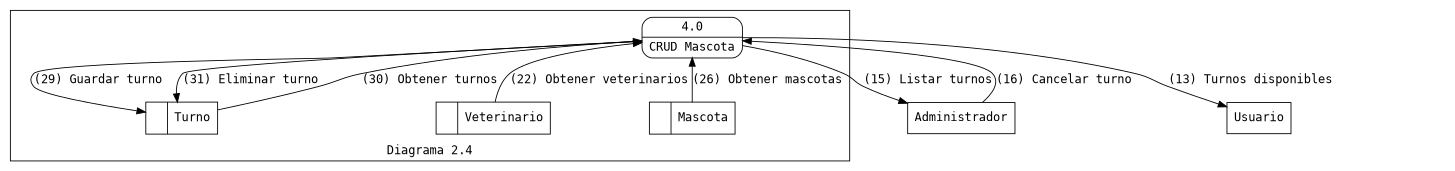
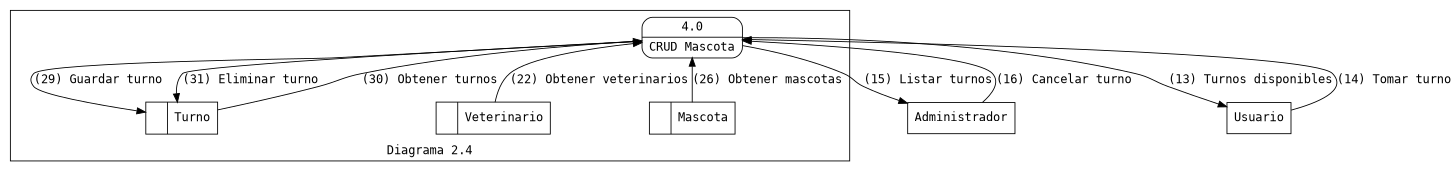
edge "Usuario" -> "4.0": added, label "(14) Tomar turno"
